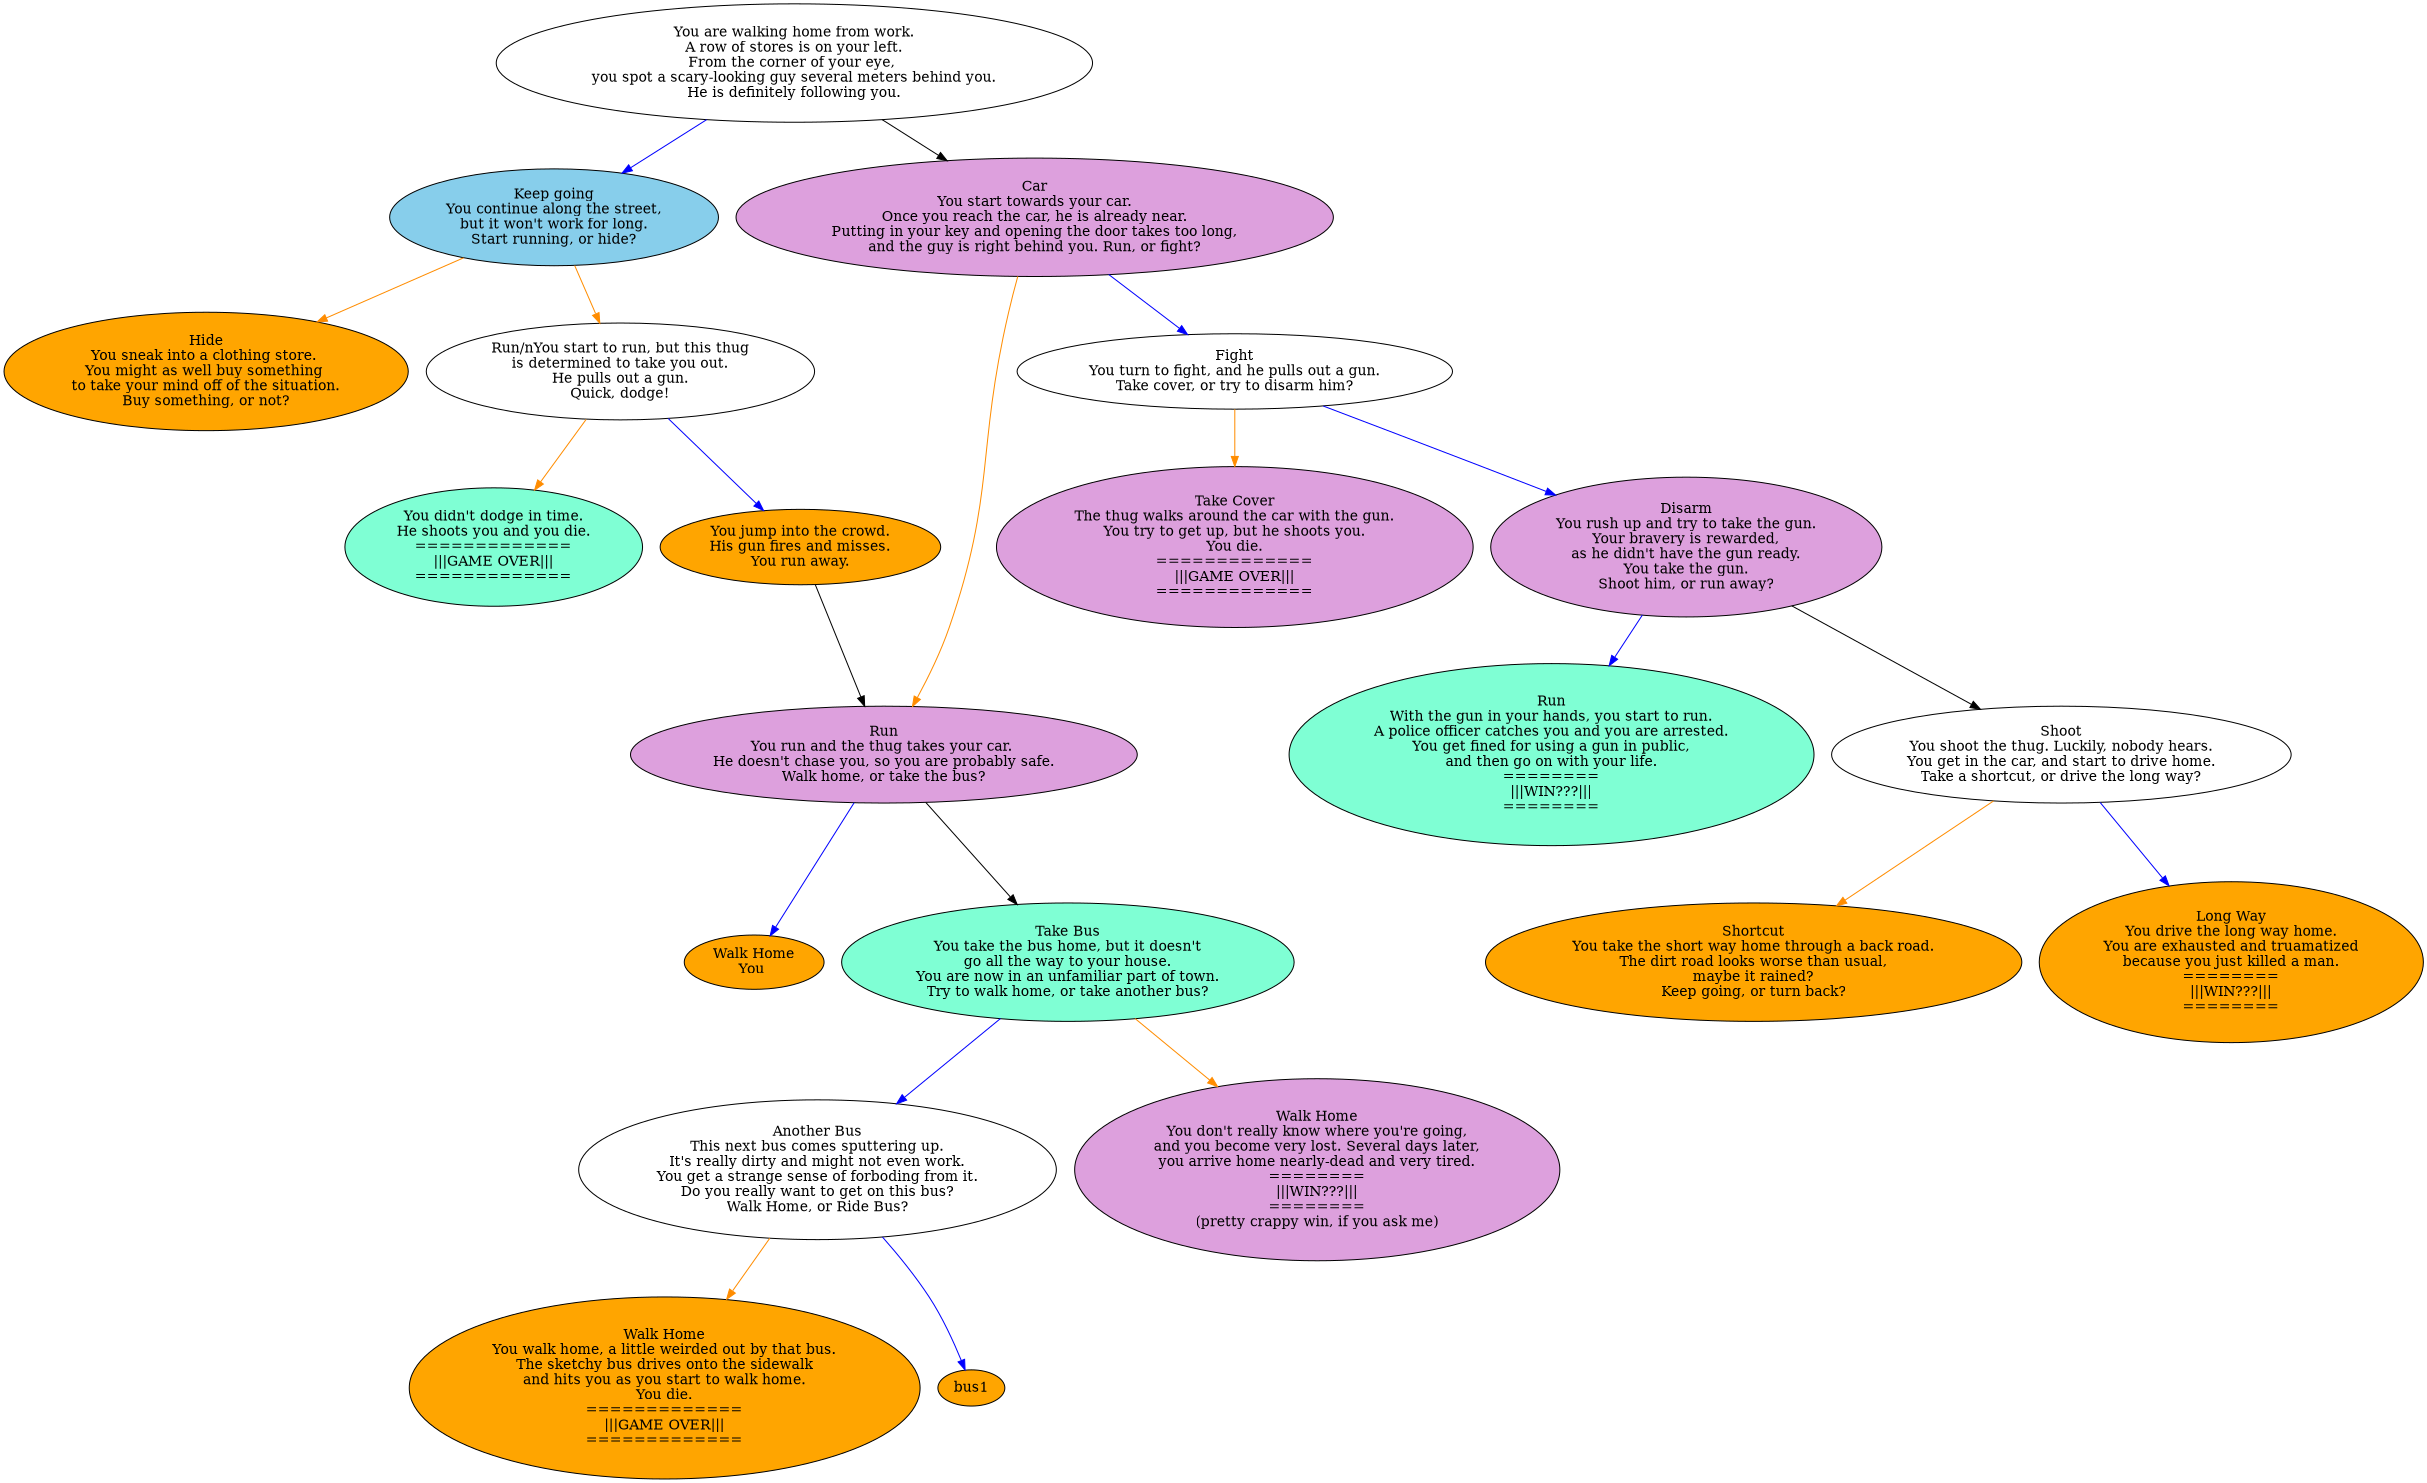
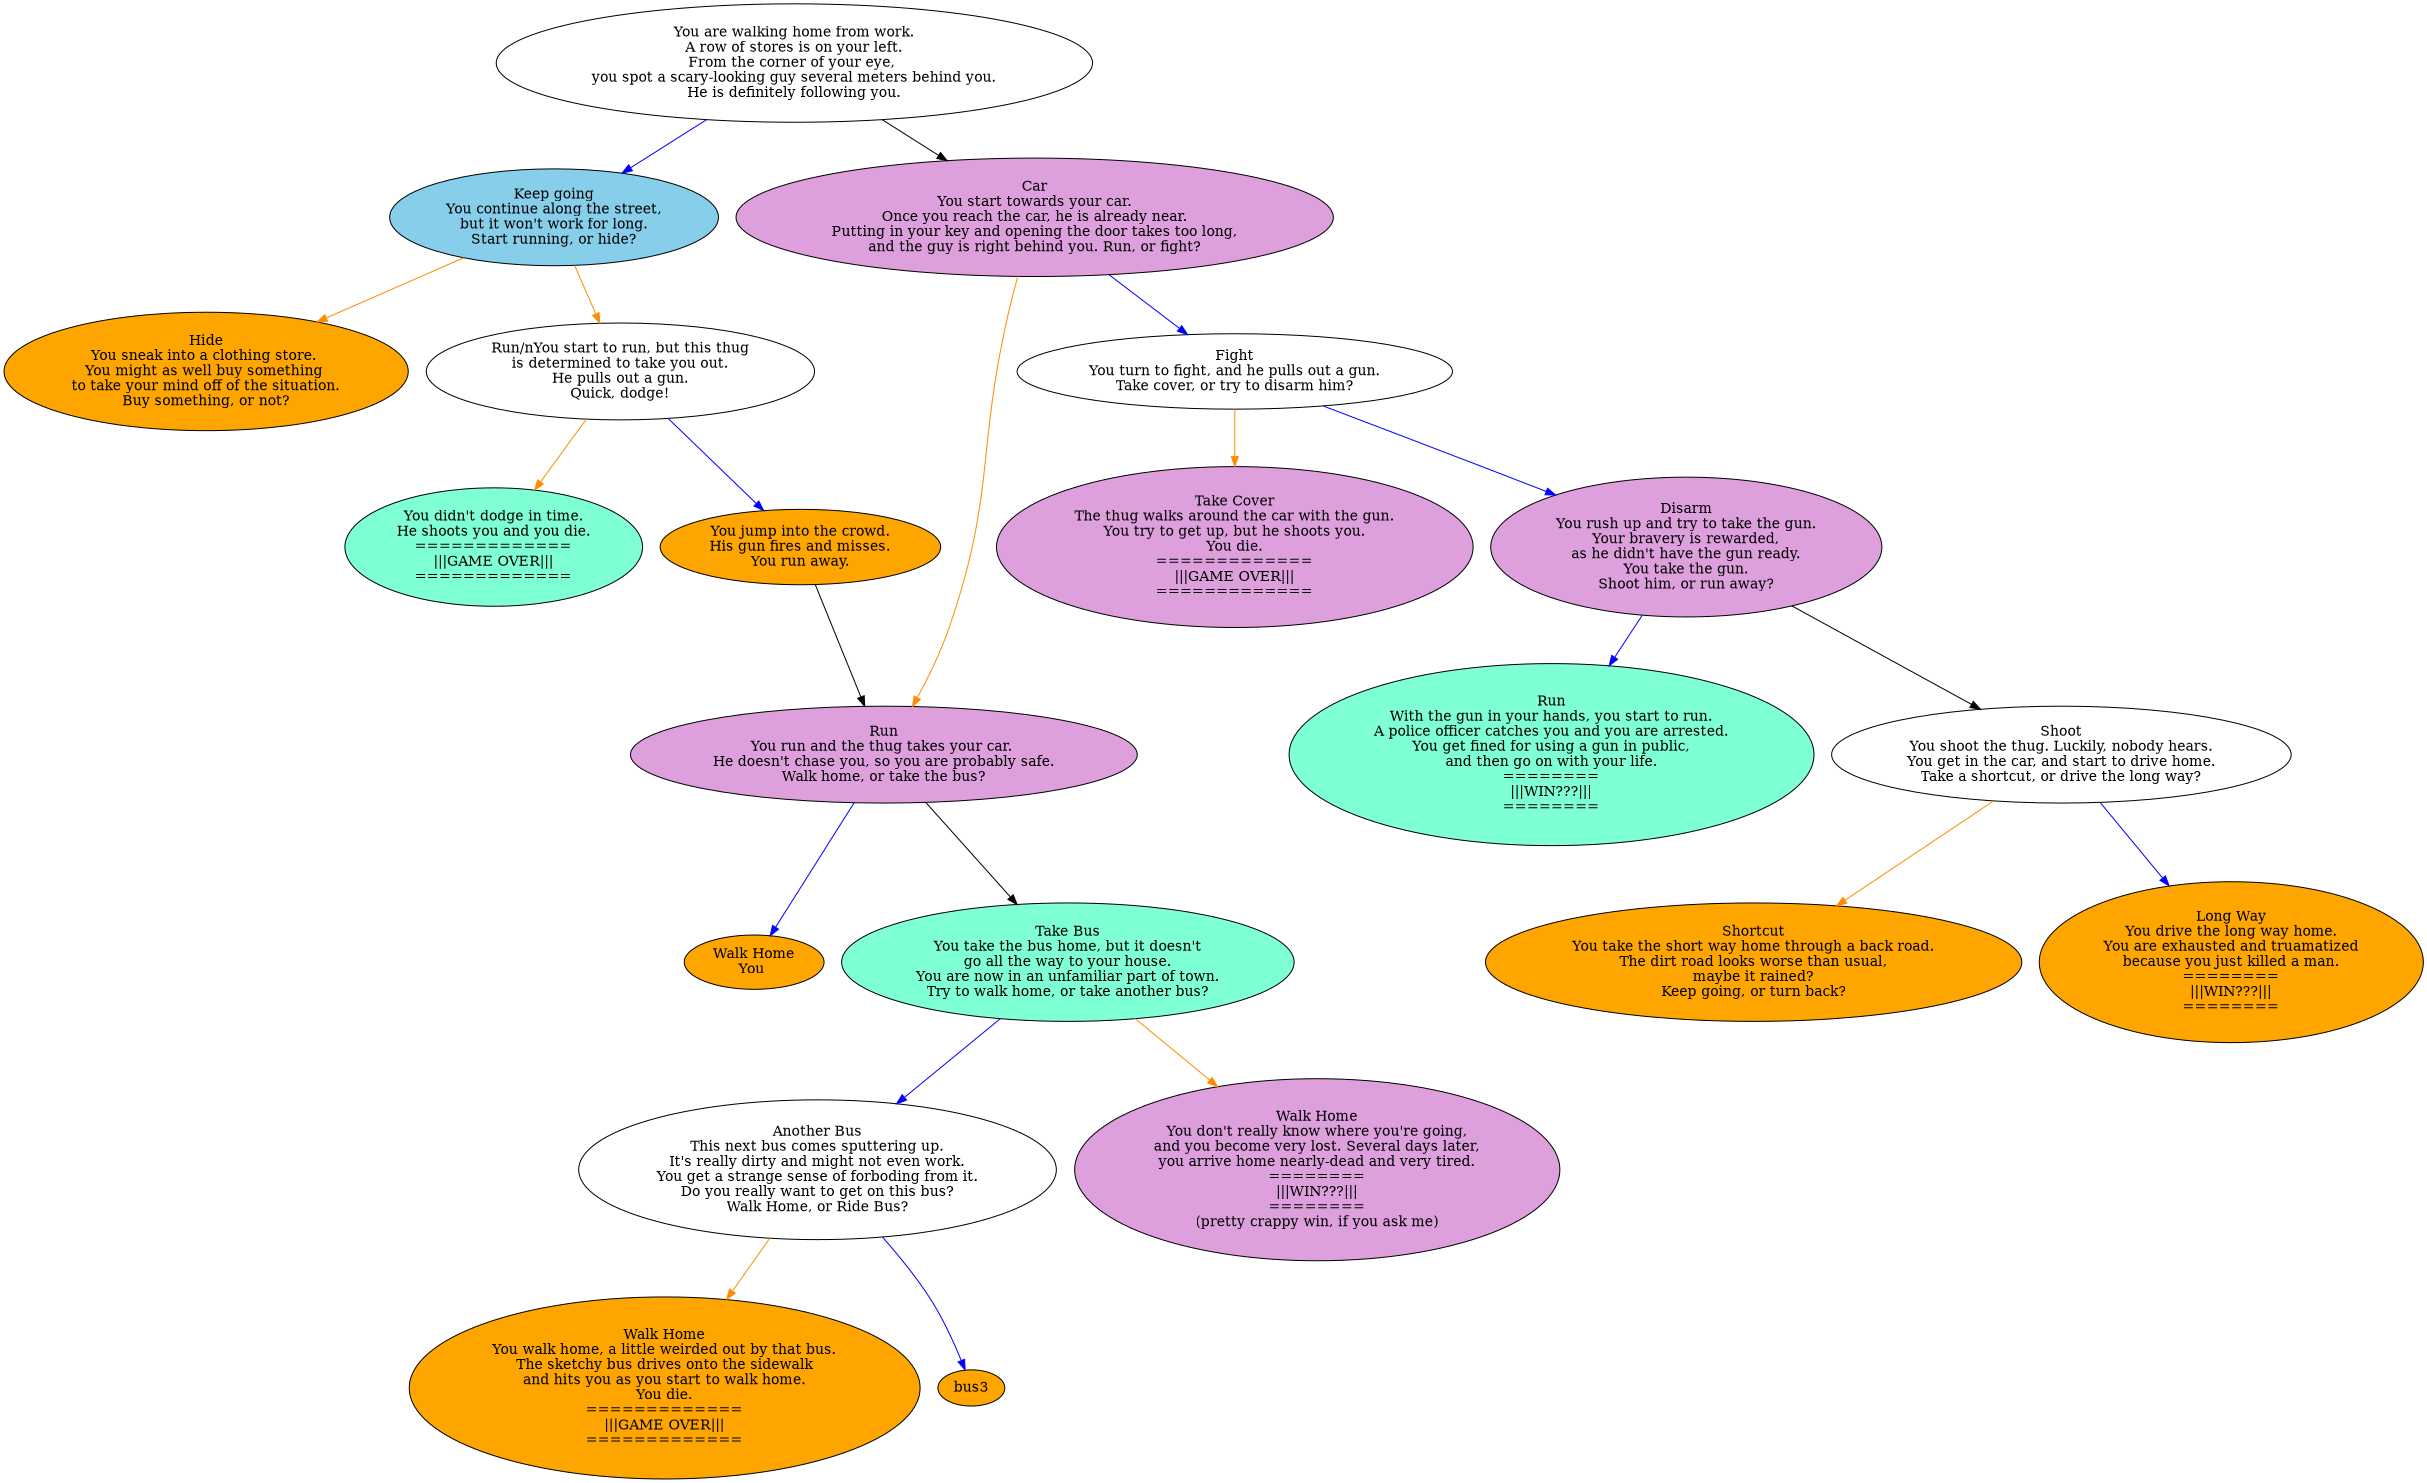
node "bus1": label "bus1" -> "bus3"
